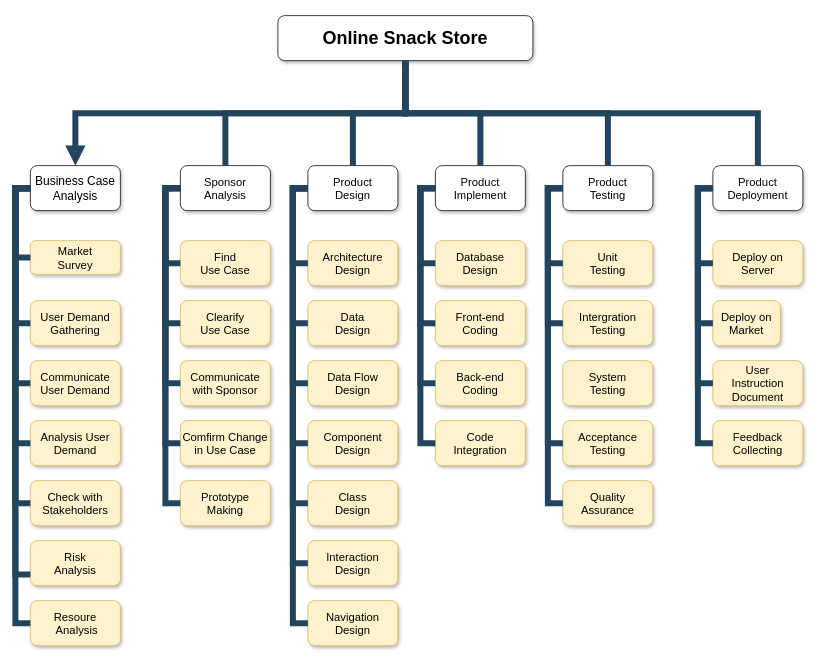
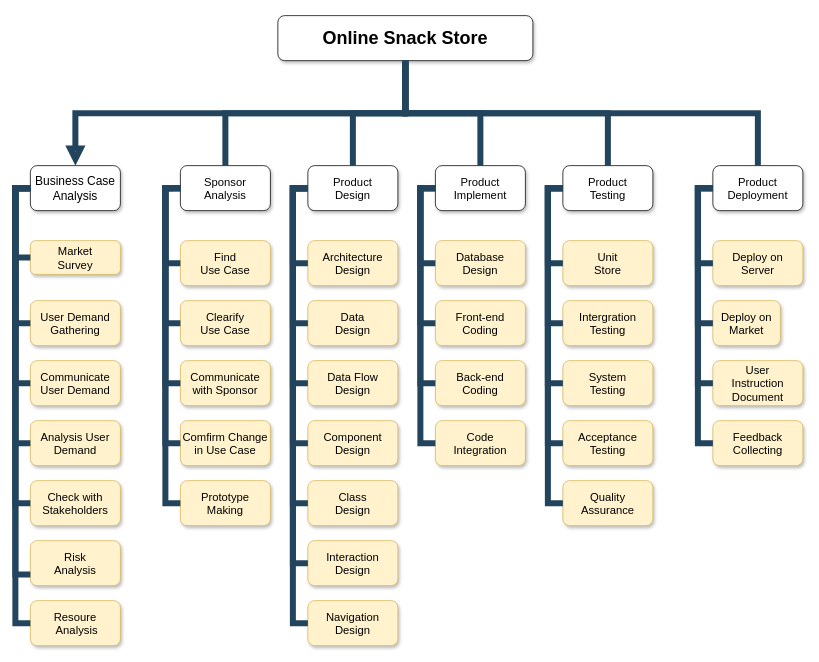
node "Unit Testing": label "Unit Testing" -> "Unit Store"
edge "Product Testing" -- "System Testing": added
